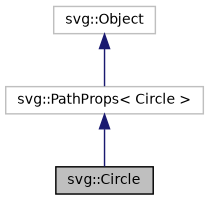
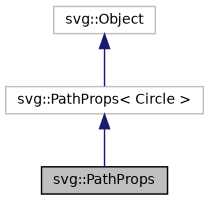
node "svg::Circle": label "svg::Circle" -> "svg::PathProps"
